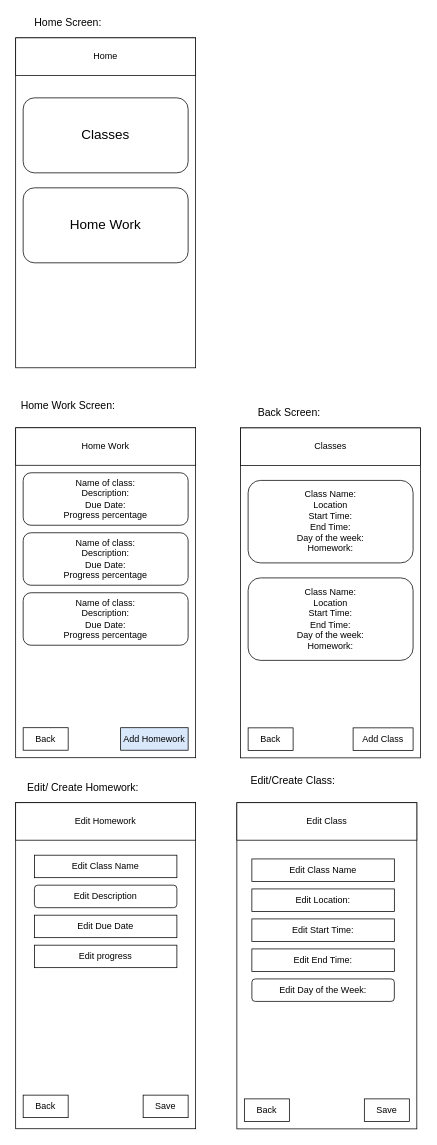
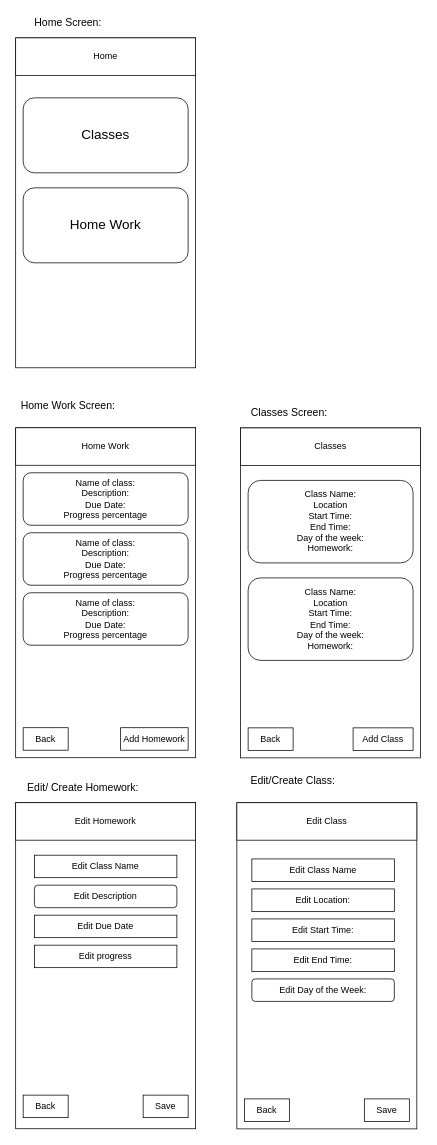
node "Back Screen:": label "Back Screen:" -> "Classes Screen:"
node "Add Homework": fillcolor #dae8fc -> #ffffff
